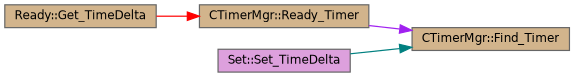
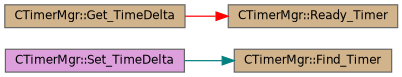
node "Ready::Get_TimeDelta": label "Ready::Get_TimeDelta" -> "CTimerMgr::Get_TimeDelta"
edge "CTimerMgr::Ready_Timer" -> "CTimerMgr::Find_Timer": removed
node "Set::Set_TimeDelta": label "Set::Set_TimeDelta" -> "CTimerMgr::Set_TimeDelta"
